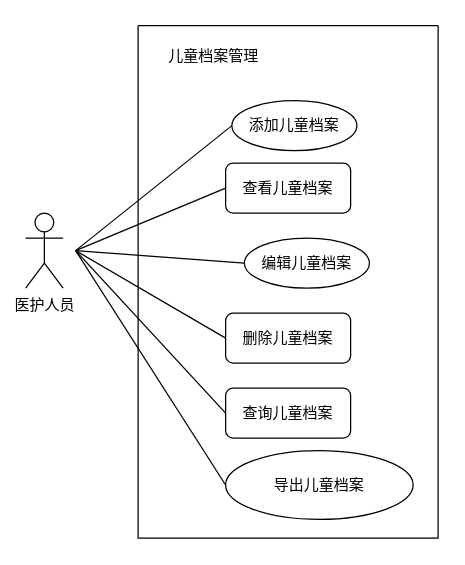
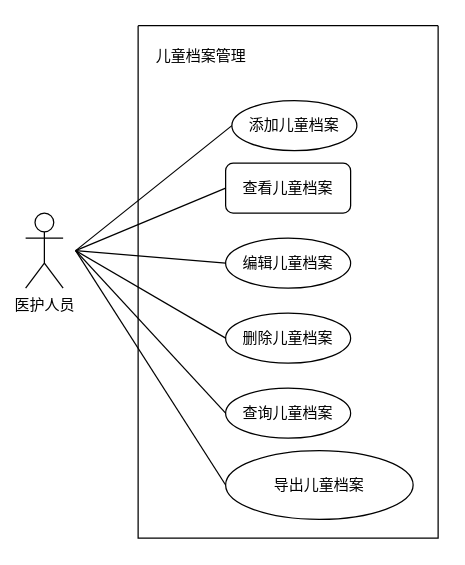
node "儿童档案管理": moved (213, 57) -> (201, 57)
node "编辑儿童档案": moved (307, 263) -> (288, 263)
node "删除儿童档案": shape rounded rectangle -> ellipse
node "查询儿童档案": shape rounded rectangle -> ellipse
